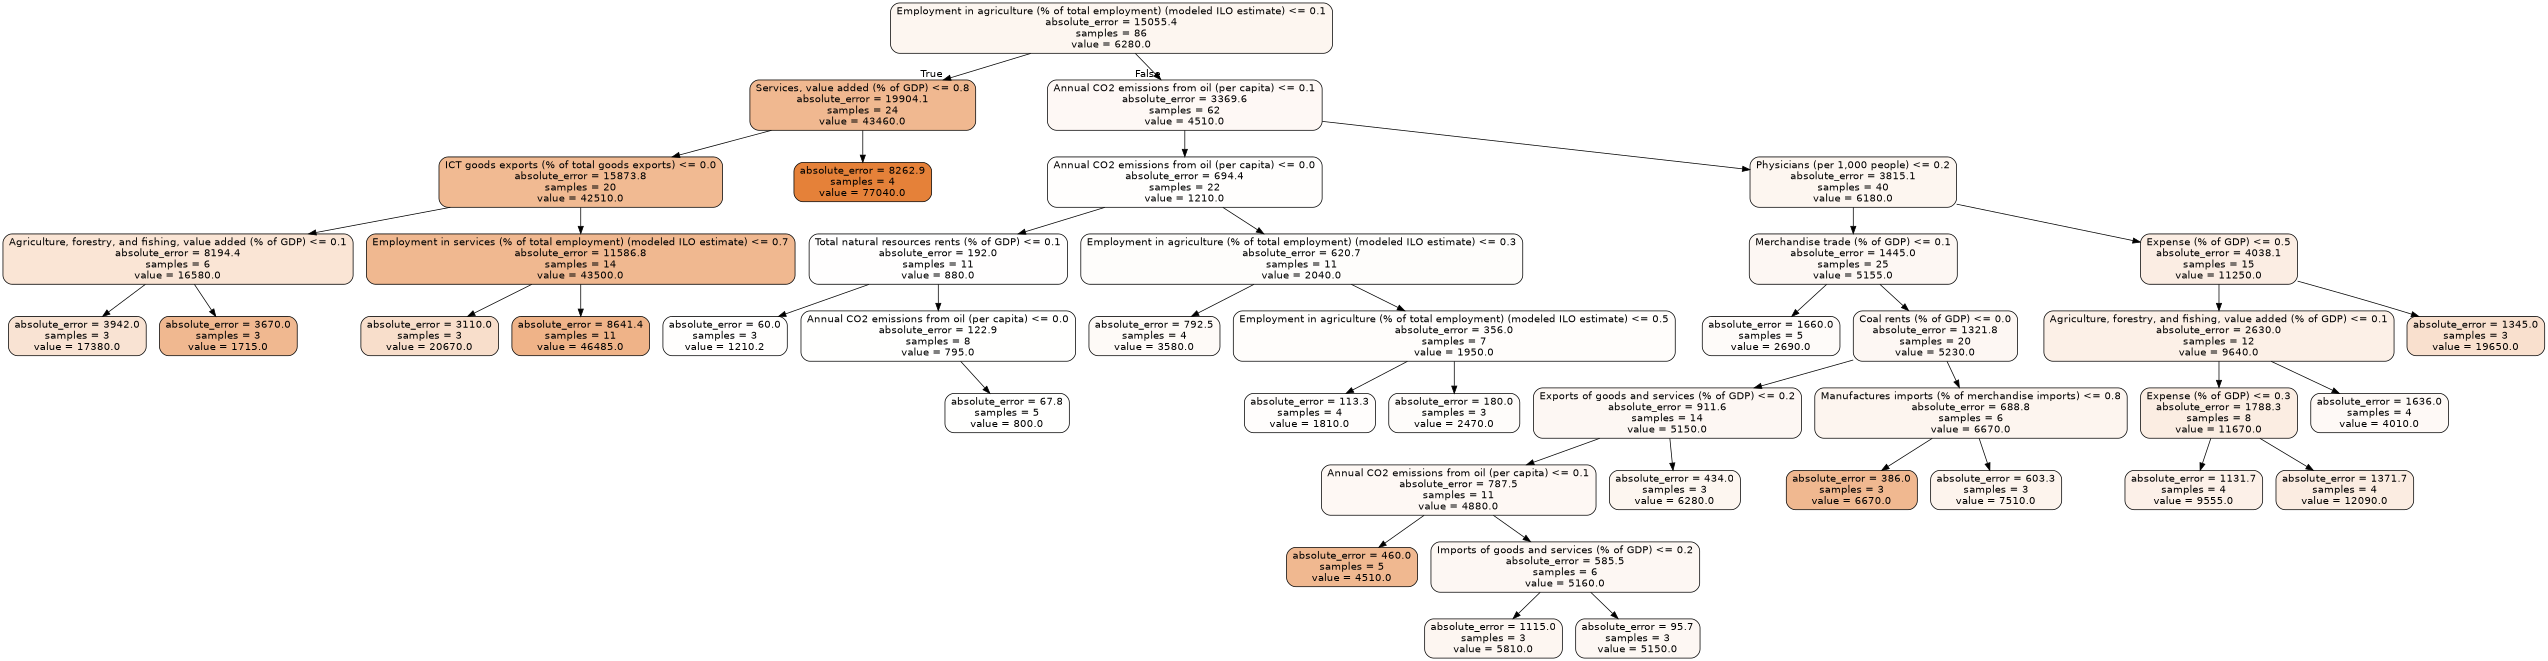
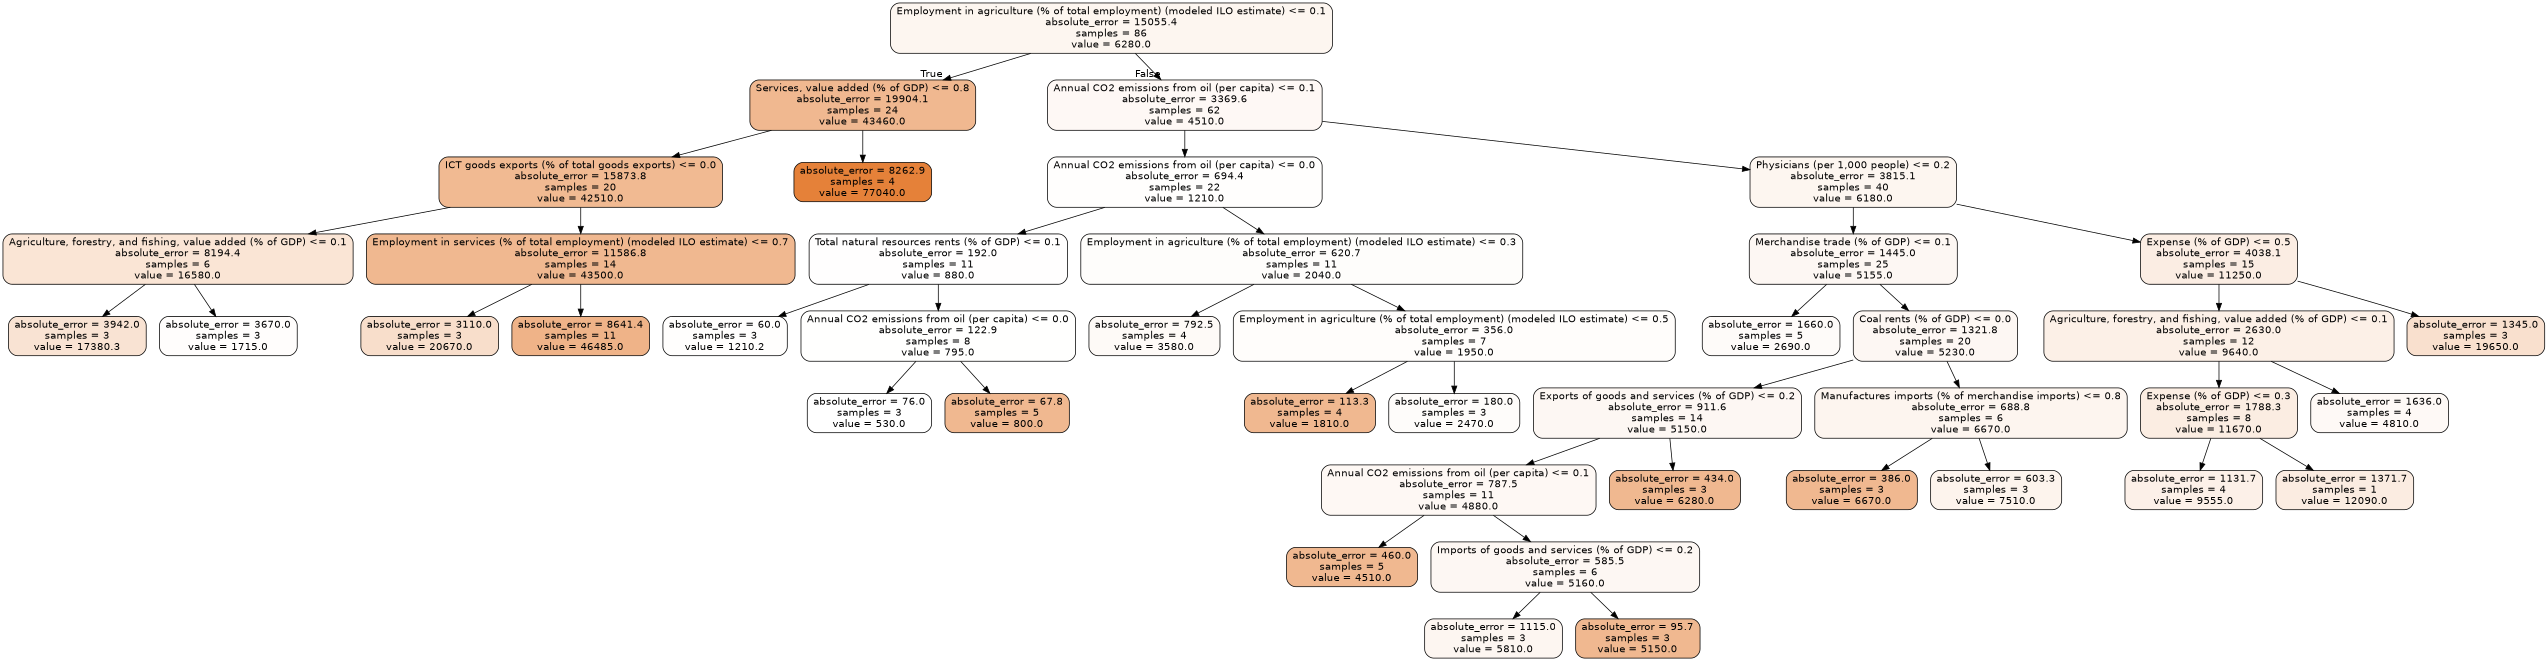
node "absolute_error = 3942.0 samples = 3 value = 17380.0": label "absolute_error = 3942.0 samples = 3 value = 17380.0" -> "absolute_error = 3942.0 samples = 3 value = 17380.3"
node "absolute_error = 3670.0 samples = 3 value = 1715.0": fillcolor #f0b890 -> #fffdfc
node "absolute_error = 76.0 samples = 3 value = 530.0": added
node "absolute_error = 67.8 samples = 5 value = 800.0": fillcolor #fffffe -> #f0b890
node "absolute_error = 113.3 samples = 4 value = 1810.0": fillcolor #fffdfc -> #f0b890
node "absolute_error = 1636.0 samples = 4 value = 4010.0": label "absolute_error = 1636.0 samples = 4 value = 4010.0" -> "absolute_error = 1636.0 samples = 4 value = 4810.0"
node "absolute_error = 434.0 samples = 3 value = 6280.0": fillcolor #fdf6f0 -> #f0b890
node "absolute_error = 1371.7 samples = 4 value = 12090.0": label "absolute_error = 1371.7 samples = 4 value = 12090.0" -> "absolute_error = 1371.7 samples = 1 value = 12090.0"
node "absolute_error = 95.7 samples = 3 value = 5150.0": fillcolor #fdf7f3 -> #f0b890
